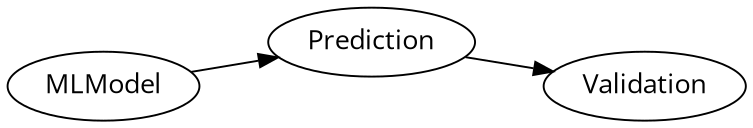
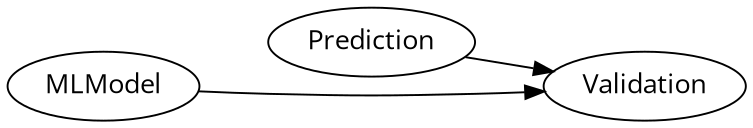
edge "MLModel" -> "Prediction": now "MLModel" -> "Validation"
